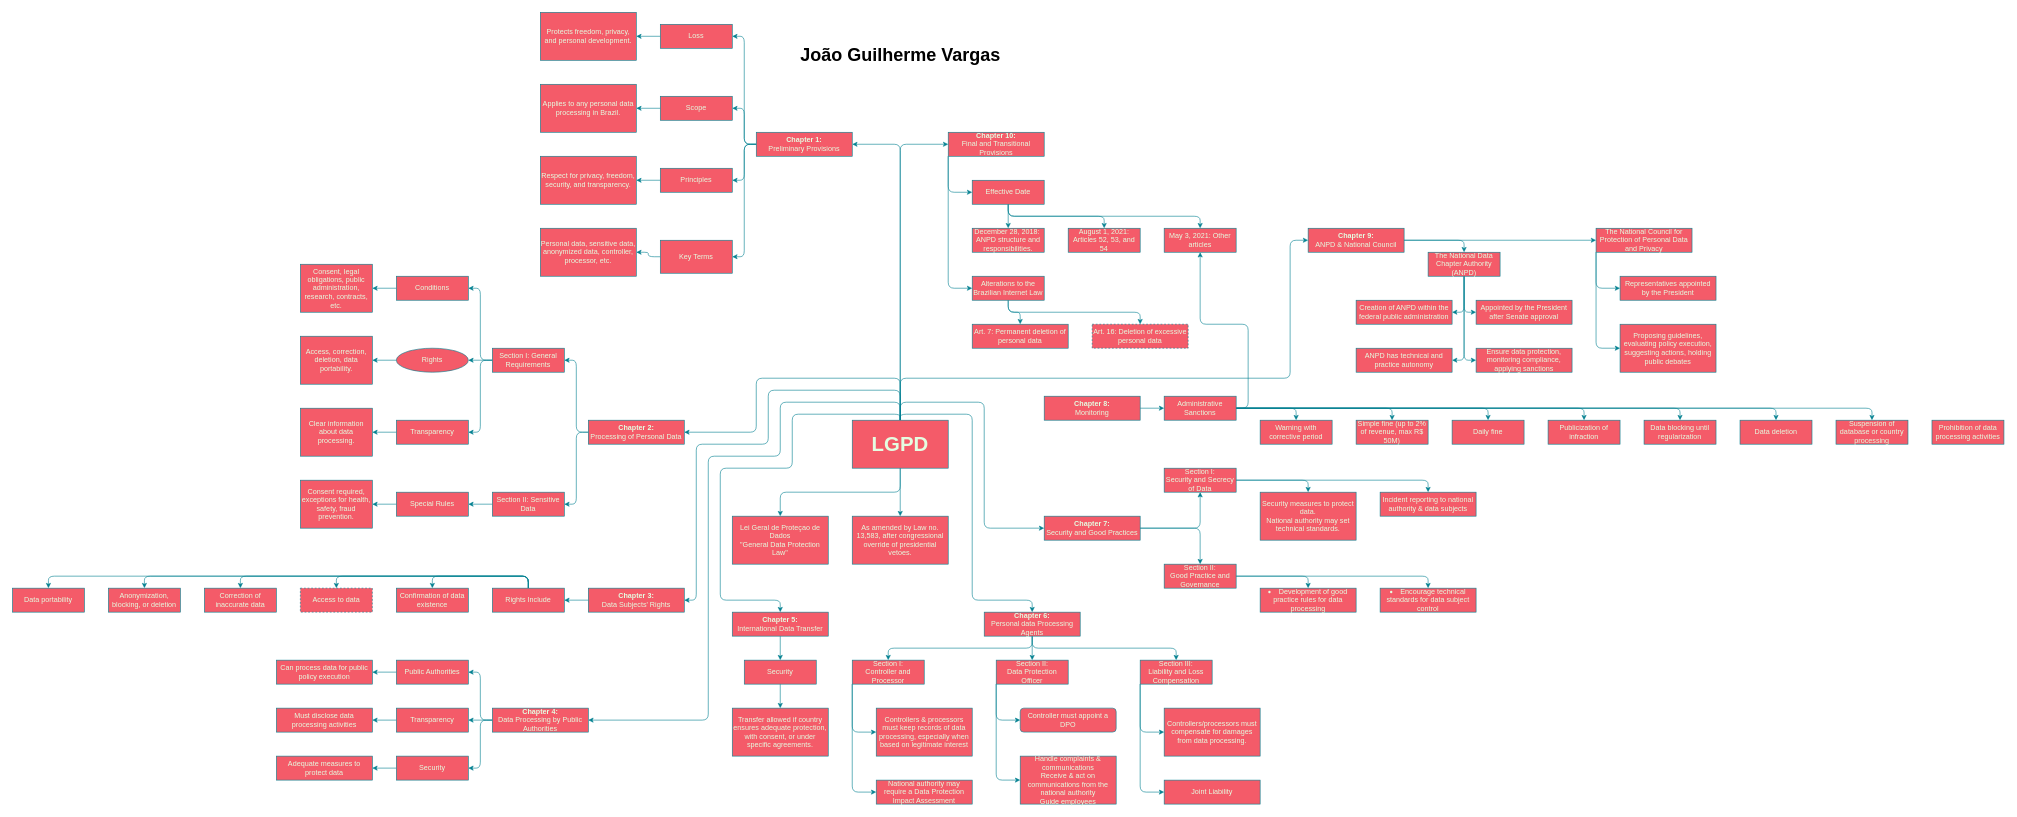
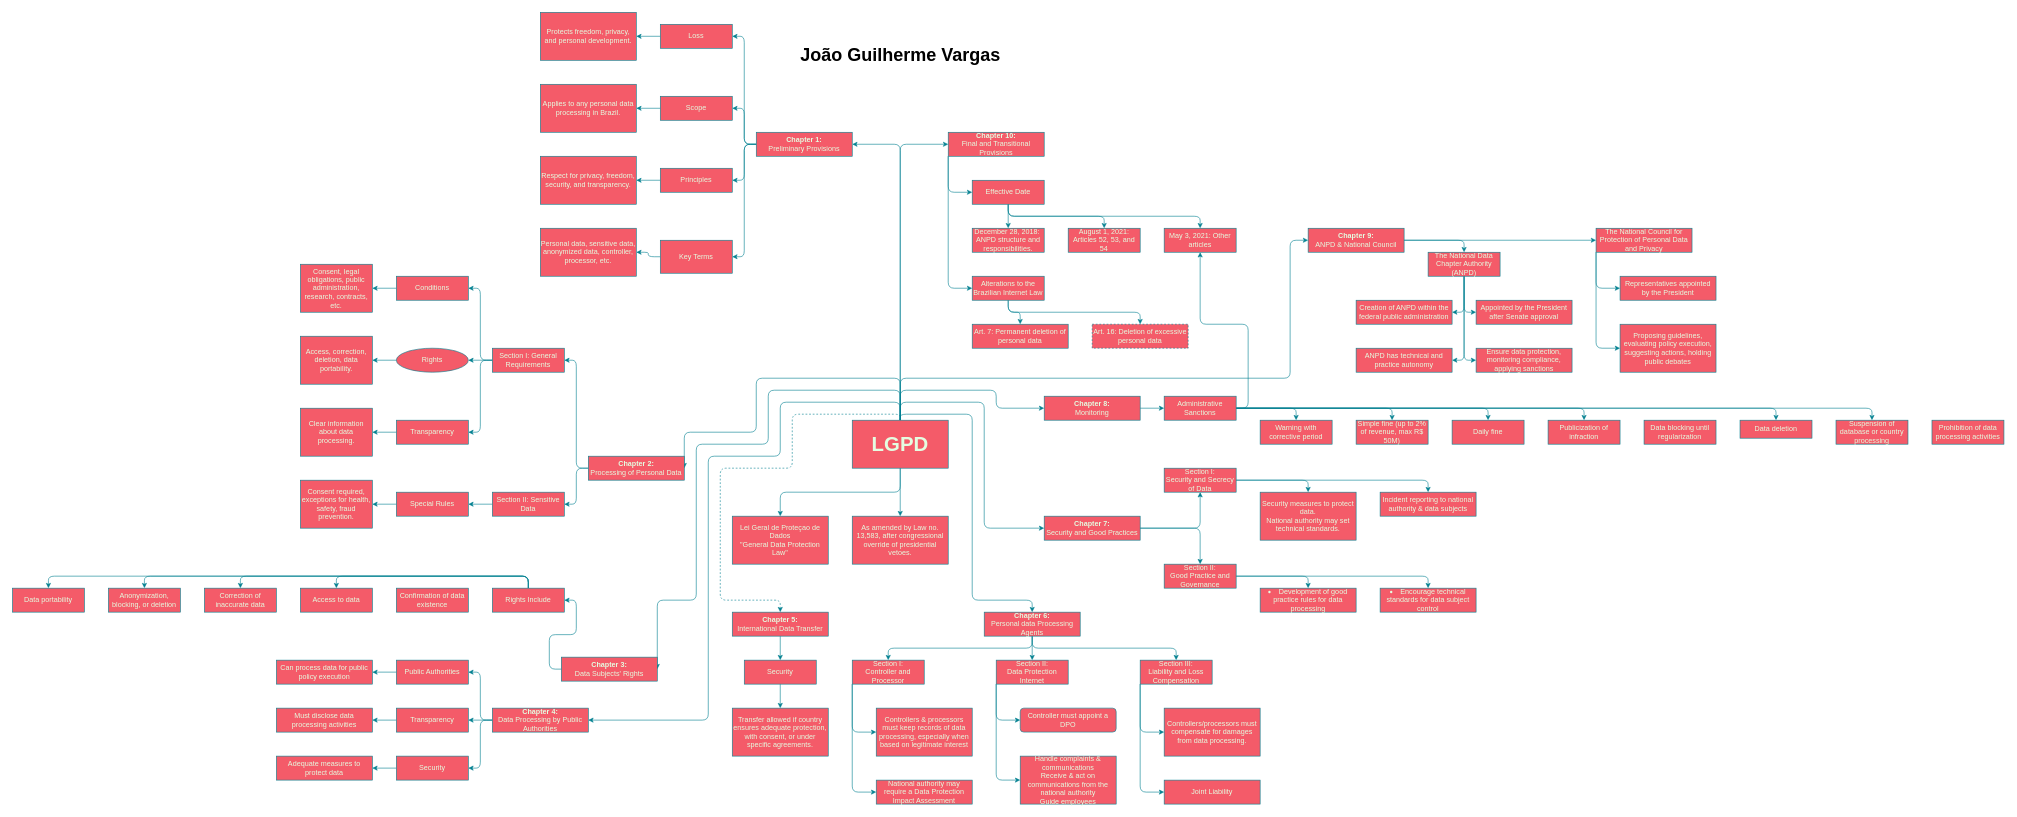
edge "LGPD" -> "Chapter 8: Monitoring": added
edge "Administrative Sanctions" -> "Data blocking until regularization": removed
node "Chapter 2: Processing of Personal Data": moved (636, 432) -> (636, 468)
node "Data deletion": size 72x24 -> 72x18
edge "LGPD" -> "Chapter 5: International Data Transfer": style solid -> dashed
edge "Rights Include" -> "Confirmation of data existence": removed
node "Access to data": style dashed -> solid
node "Chapter 3: Data Subjects' Rights": moved (636, 600) -> (609, 669)
node "Section II: Data Protection Officer": label "Section II: Data Protection Officer" -> "Section II: Data Protection Internet"
